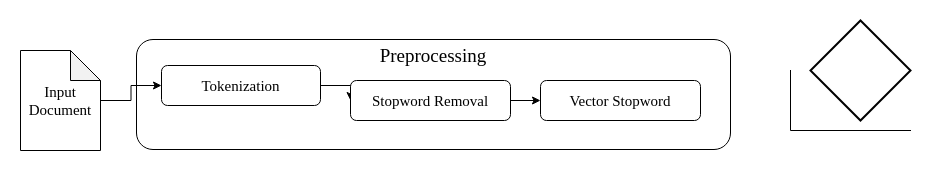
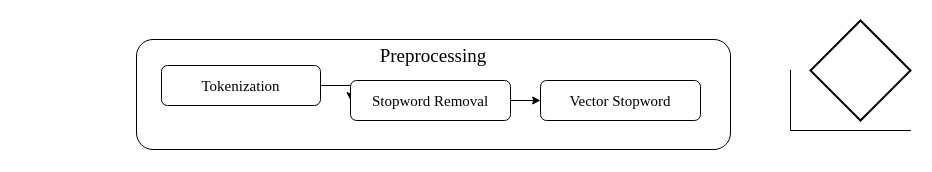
edge "Input Document" -> "Tokenization": removed
node "Input Document": removed
